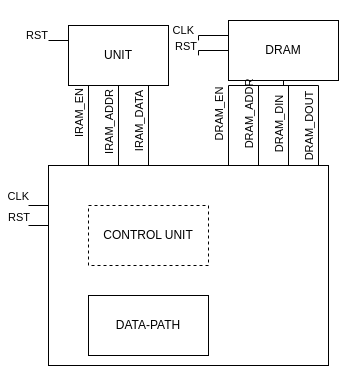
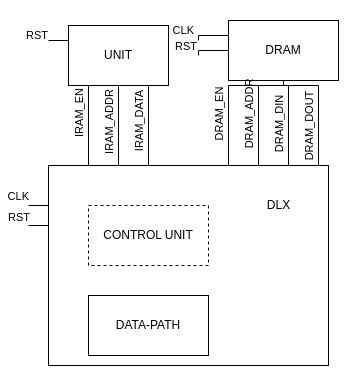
node "DLX": added
